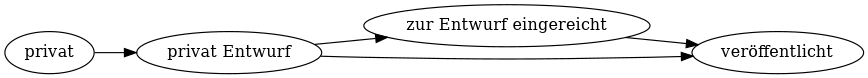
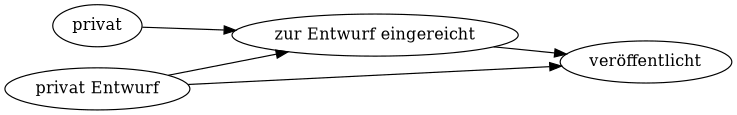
edge "privat" -> "privat Entwurf": now "privat" -> "zur Entwurf eingereicht"
